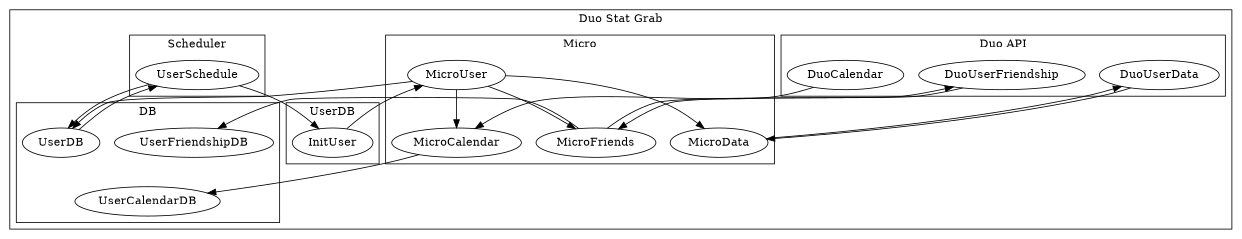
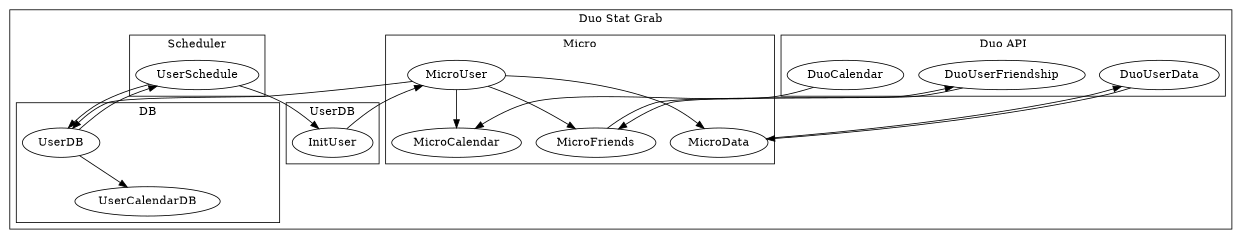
node "UserFriendshipDB": removed
edge "MicroCalendar" -> "UserCalendarDB": now "UserDB" -> "UserCalendarDB"
